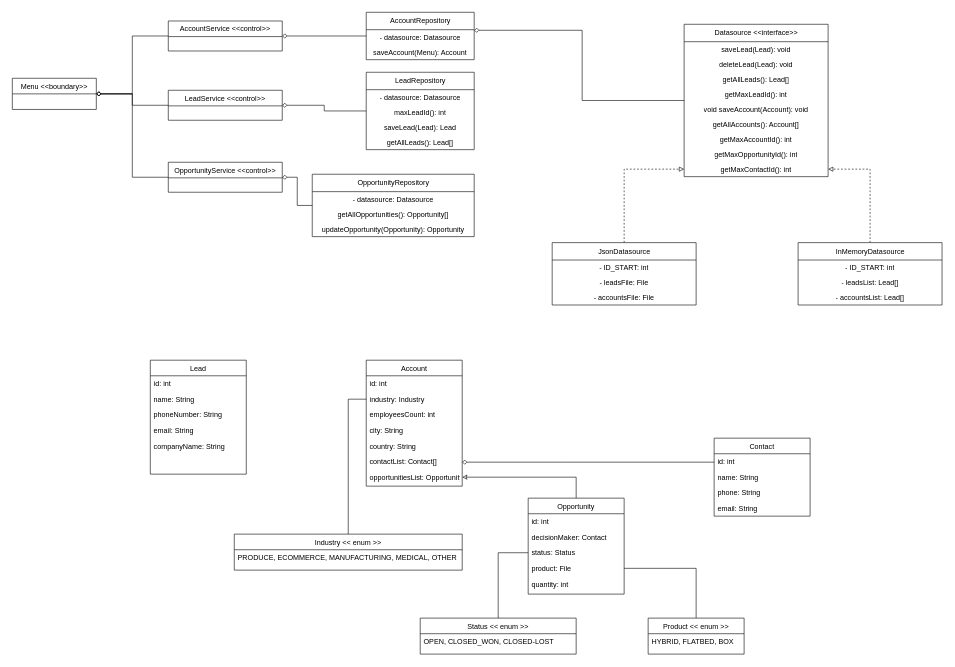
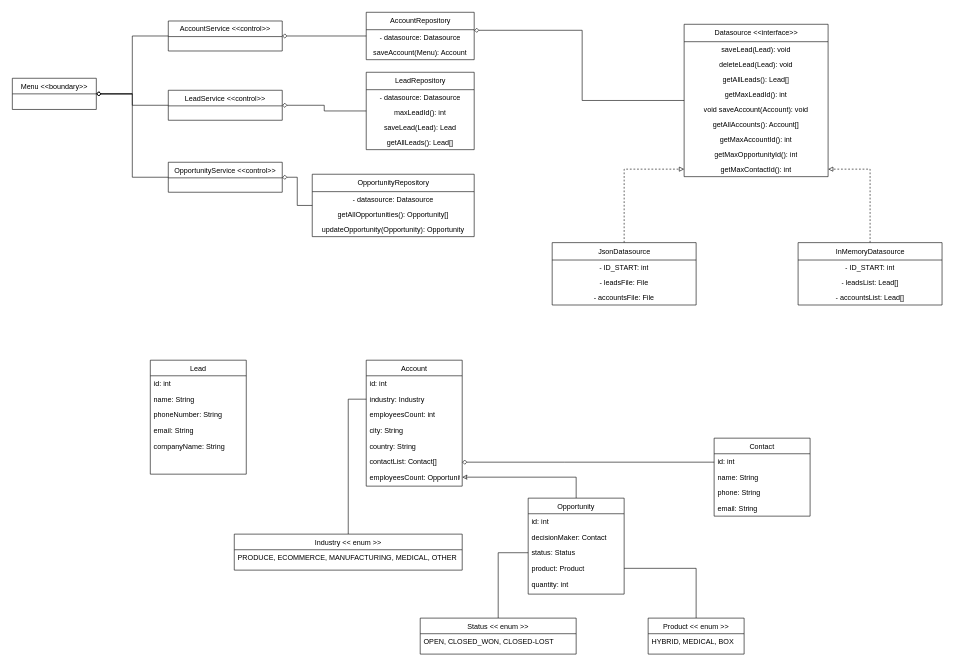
node "opportunitiesList: Opportunity[]": label "opportunitiesList: Opportunity[]" -> "employeesCount: Opportunity[]"
node "product: File": label "product: File" -> "product: Product"
node "HYBRID, FLATBED, BOX": label "HYBRID, FLATBED, BOX" -> "HYBRID, MEDICAL, BOX"
